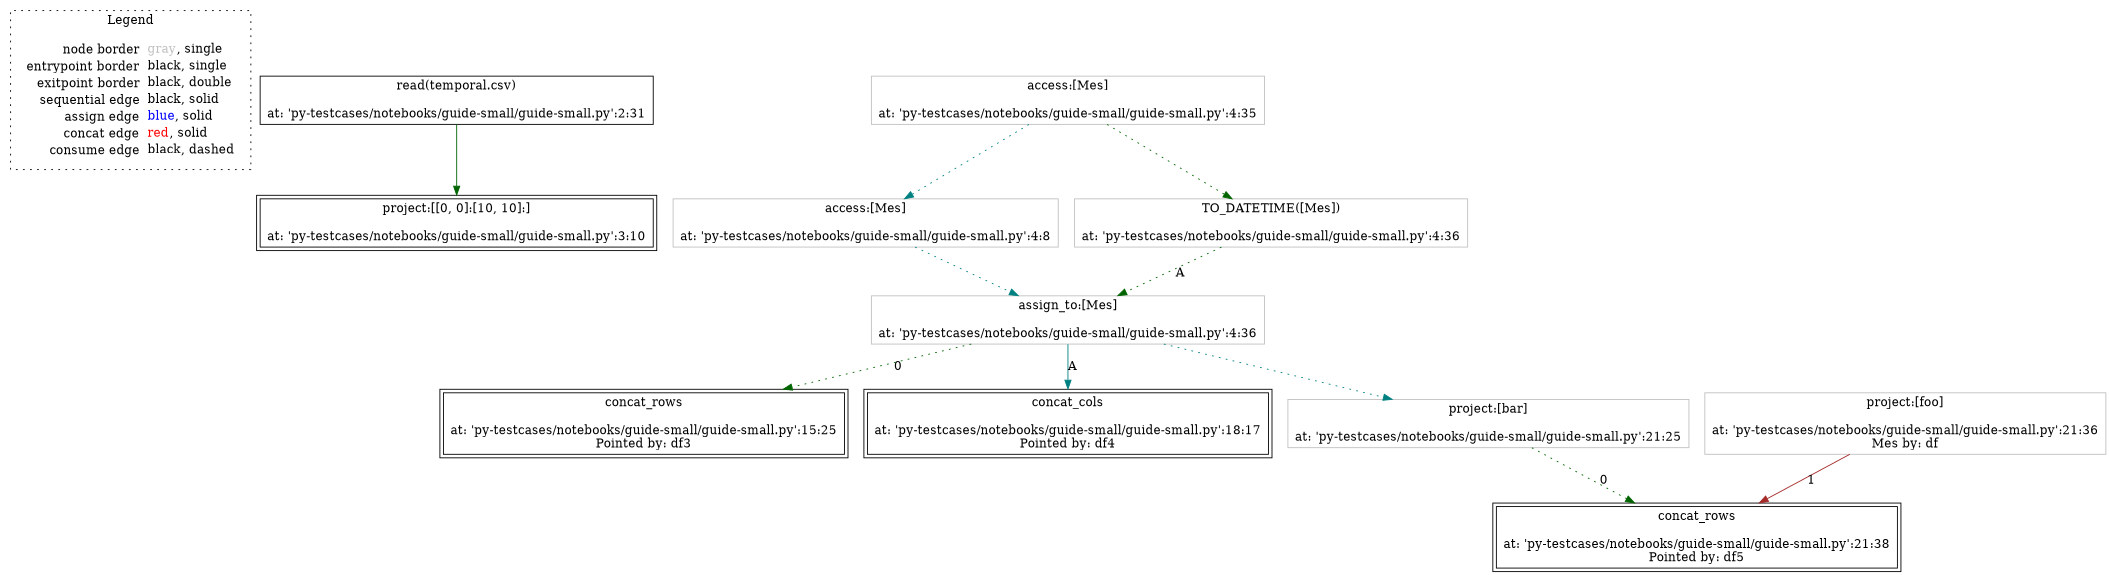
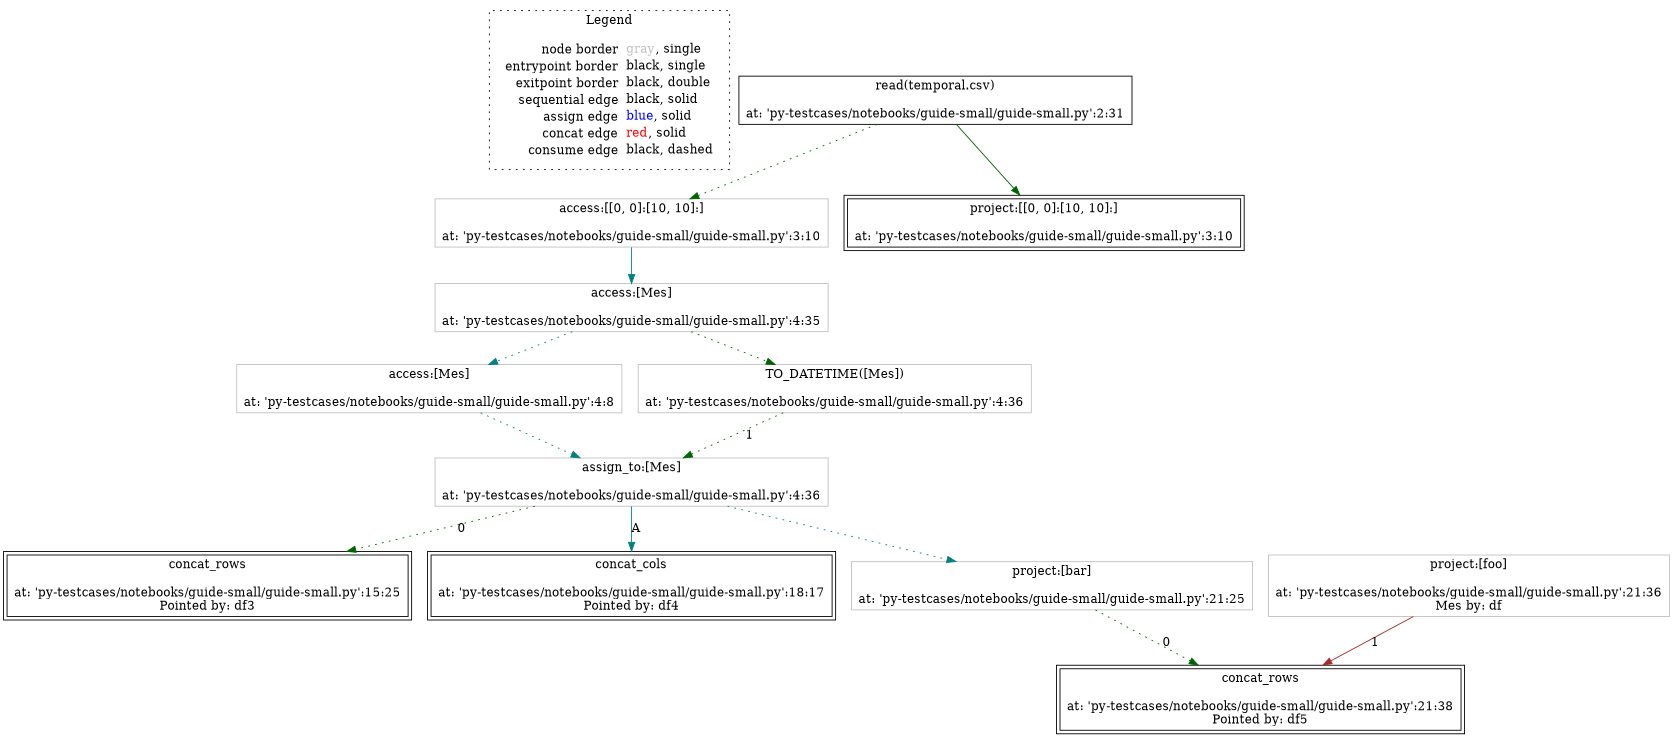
node "access:[[0, 0]:[10, 10]:]": added
edge "TO_DATETIME([Mes])" -> "assign_to:[Mes]": label "A" -> "1"
